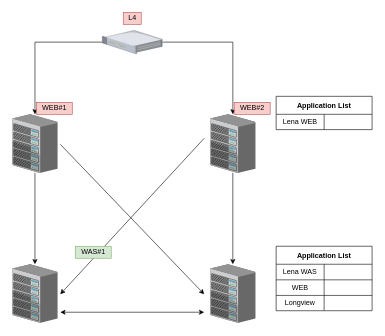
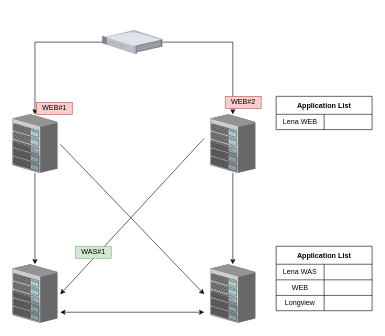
node "L4": removed
node "WEB#2": moved (252, 108) -> (243, 102)
